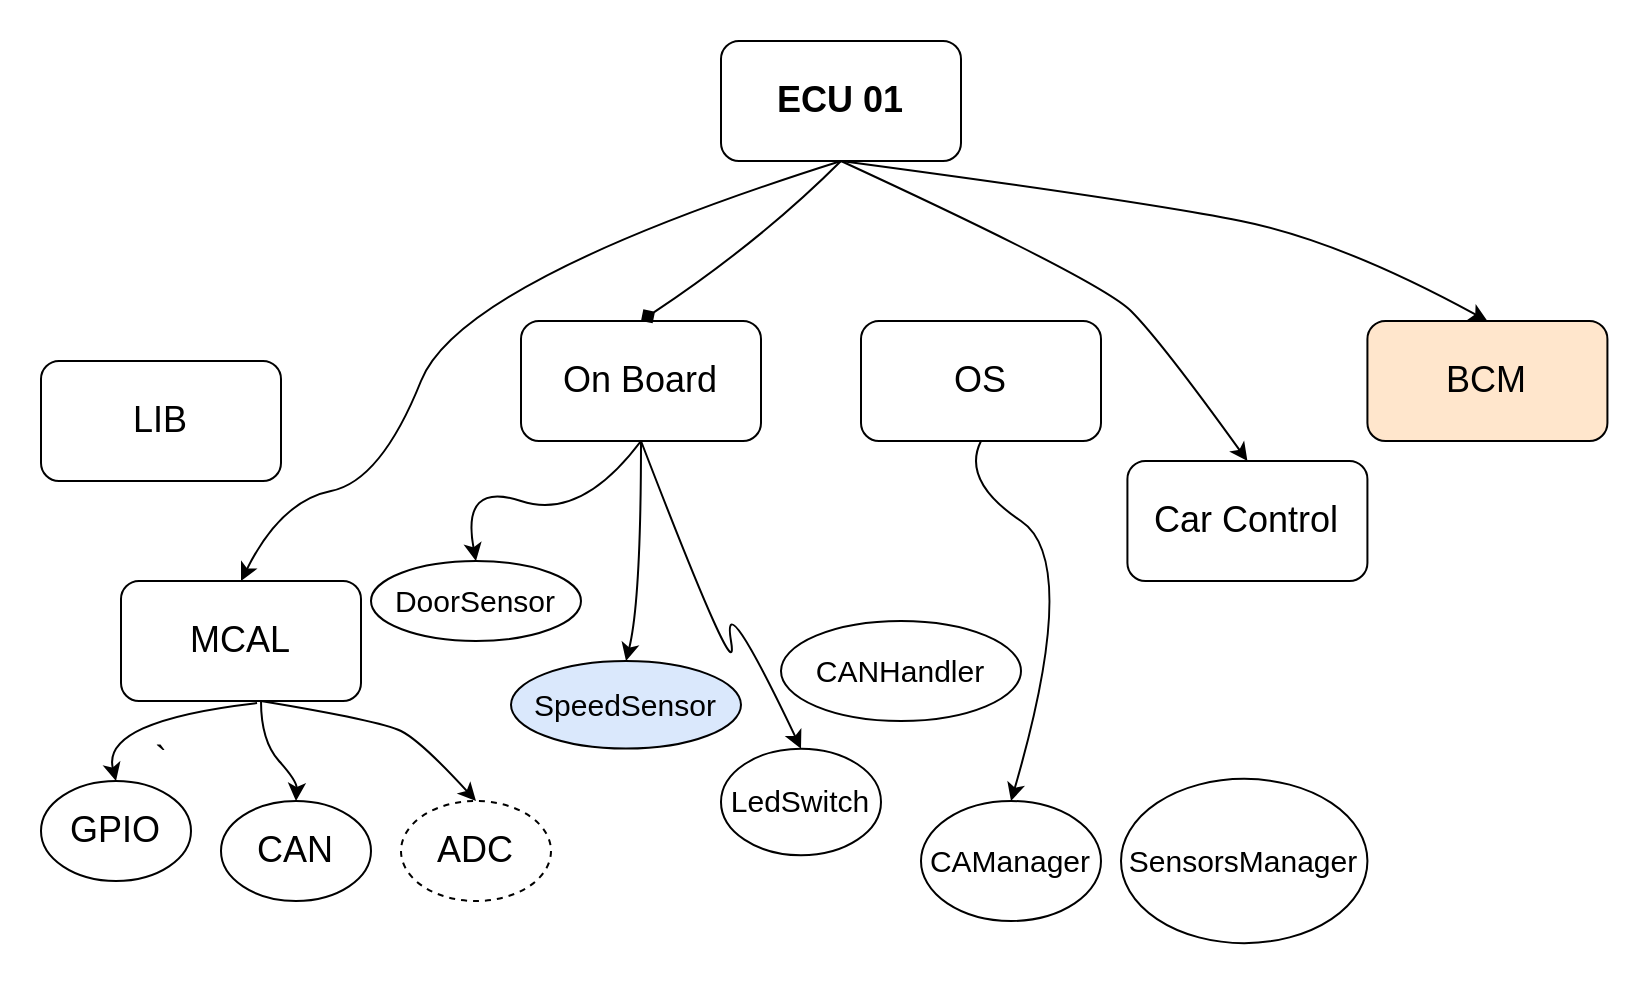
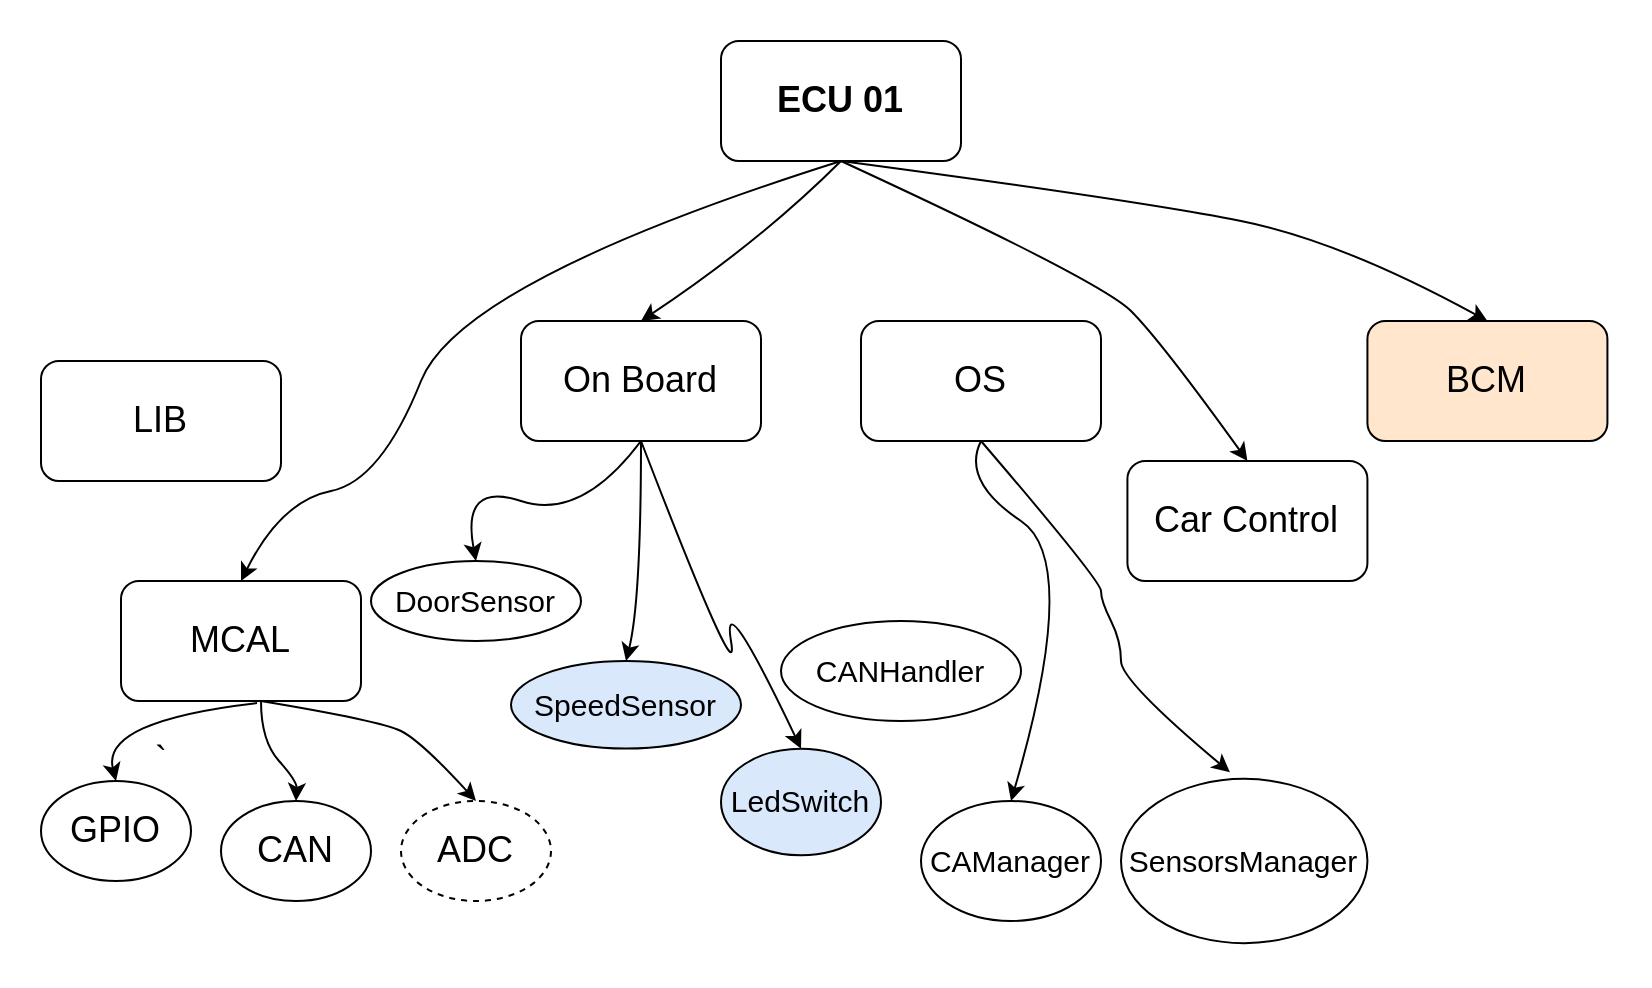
edge "ECU 01" -> "On Board": arrowhead diamond -> classic
edge "OS" -> "SensorsManager": added
node "LedSwitch": fillcolor #ffffff -> #dae8fc
